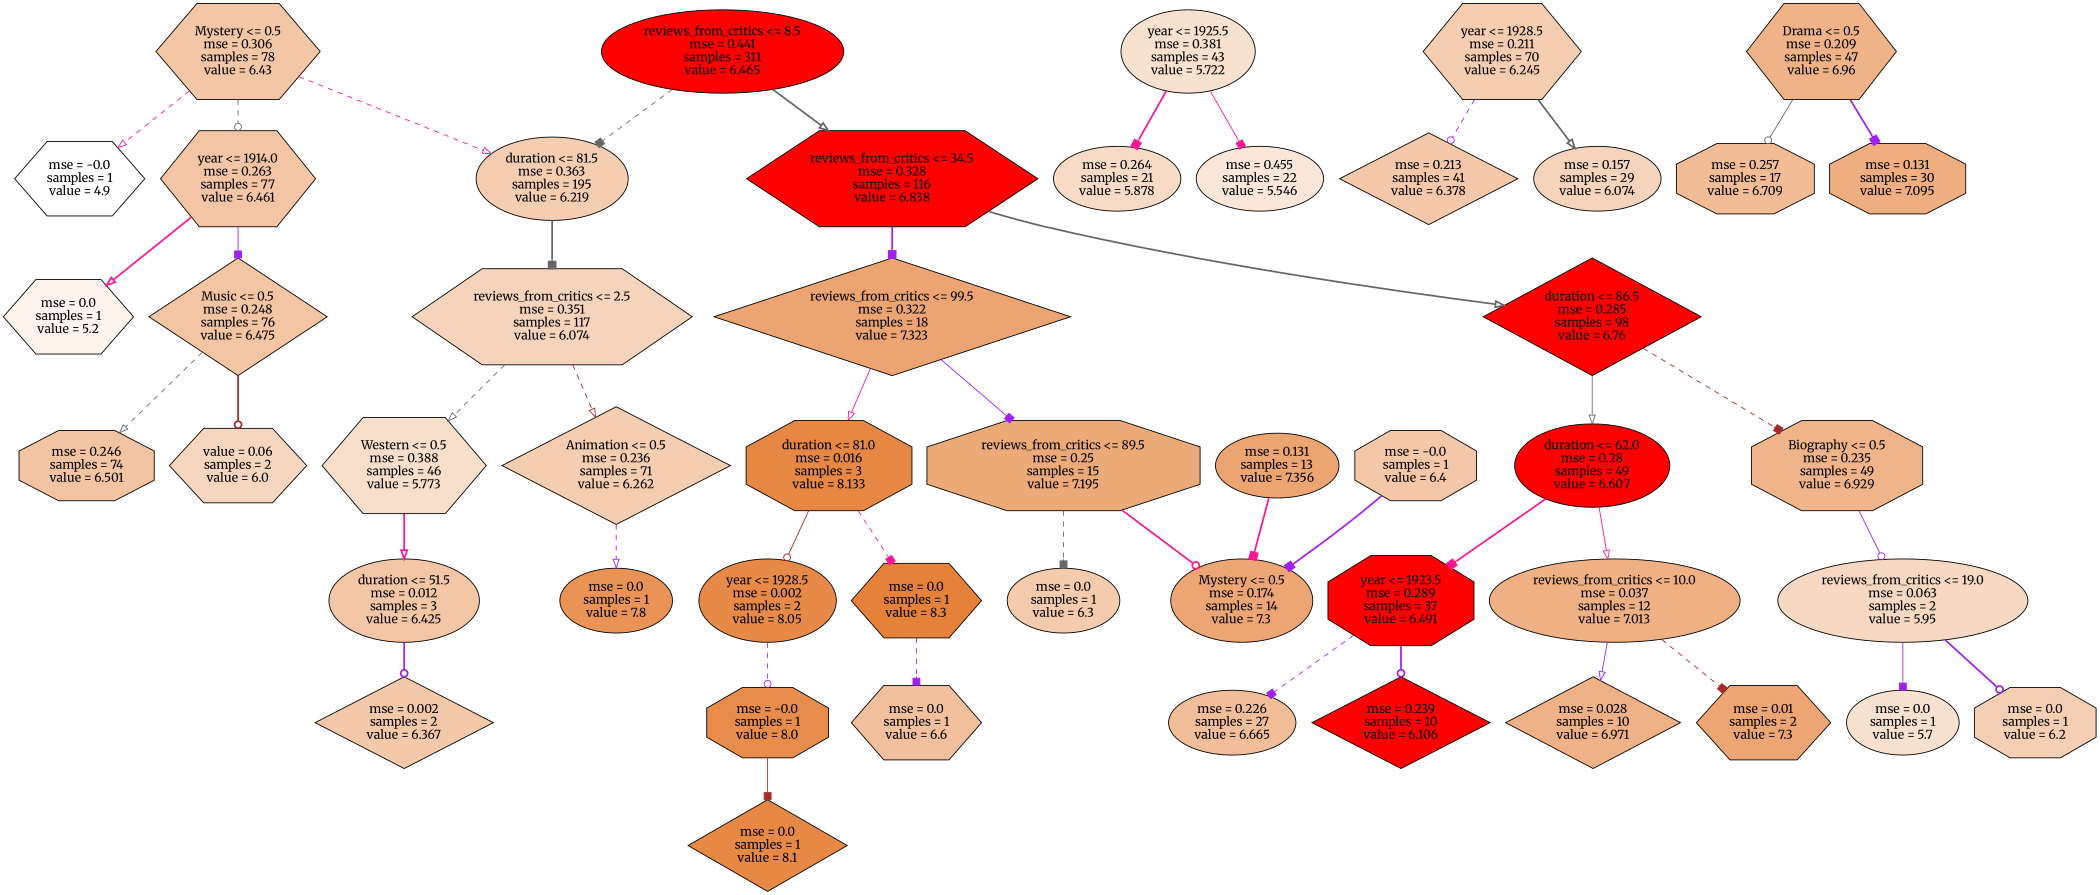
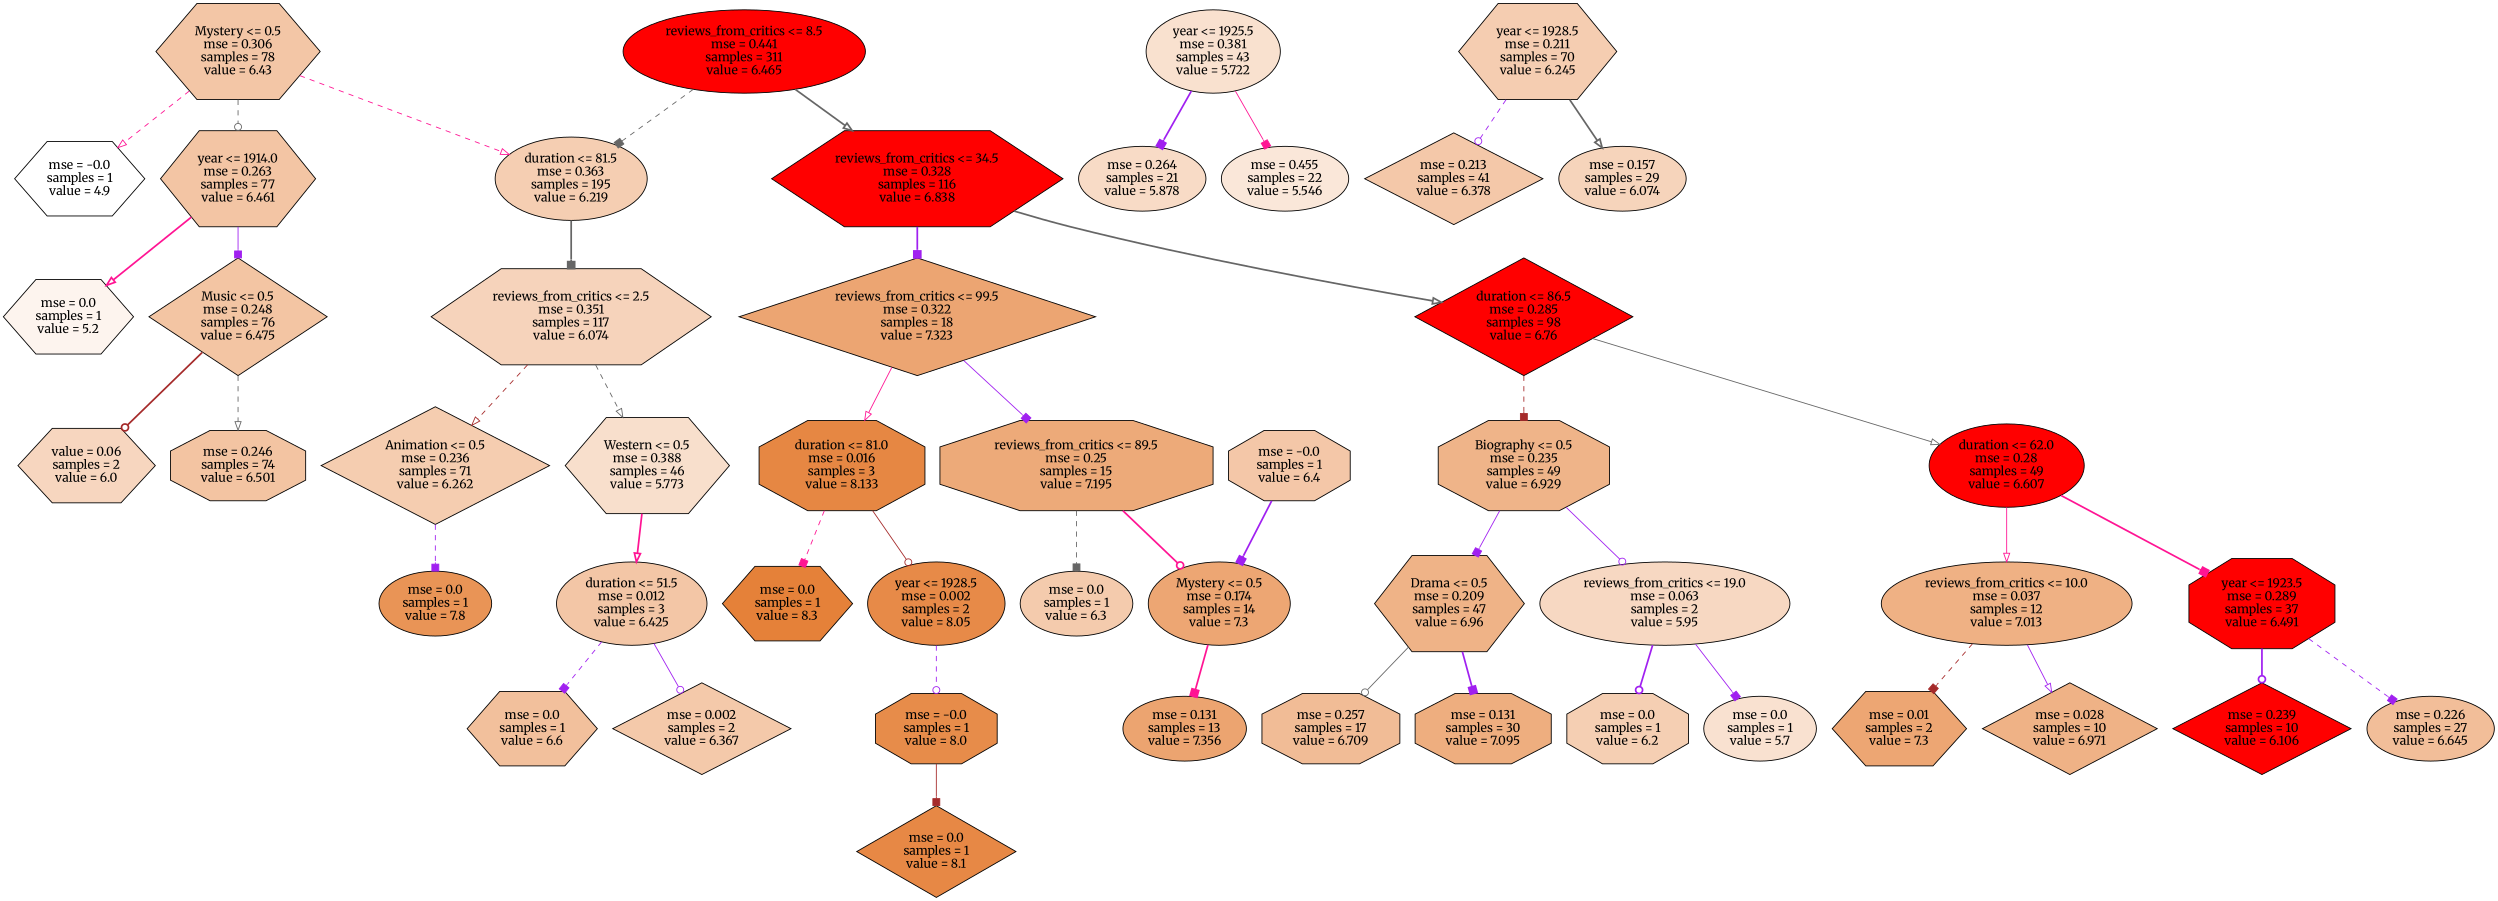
edge "year <= 1925.5 mse = 0.381 samples = 43 value = 5.722" -> "mse = 0.264 samples = 21 value = 5.878": color deeppink -> purple
edge "mse = 0.131 samples = 13 value = 7.356" -> "Mystery <= 0.5 mse = 0.174 samples = 14 value = 7.3": reversed
edge "Biography <= 0.5 mse = 0.235 samples = 49 value = 6.929" -> "Drama <= 0.5 mse = 0.209 samples = 47 value = 6.96": added
edge "Animation <= 0.5 mse = 0.236 samples = 71 value = 6.262" -> "mse = 0.0 samples = 1 value = 7.8": arrowhead onormal -> box
edge "duration <= 51.5 mse = 0.012 samples = 3 value = 6.425" -> "mse = 0.002 samples = 2 value = 6.367": style bold -> solid
edge "mse = 0.0 samples = 1 value = 8.3" -> "mse = 0.0 samples = 1 value = 6.6": now "duration <= 51.5 mse = 0.012 samples = 3 value = 6.425" -> "mse = 0.0 samples = 1 value = 6.6"
node "mse = 0.226 samples = 27 value = 6.665": label "mse = 0.226 samples = 27 value = 6.665" -> "mse = 0.226 samples = 27 value = 6.645"
